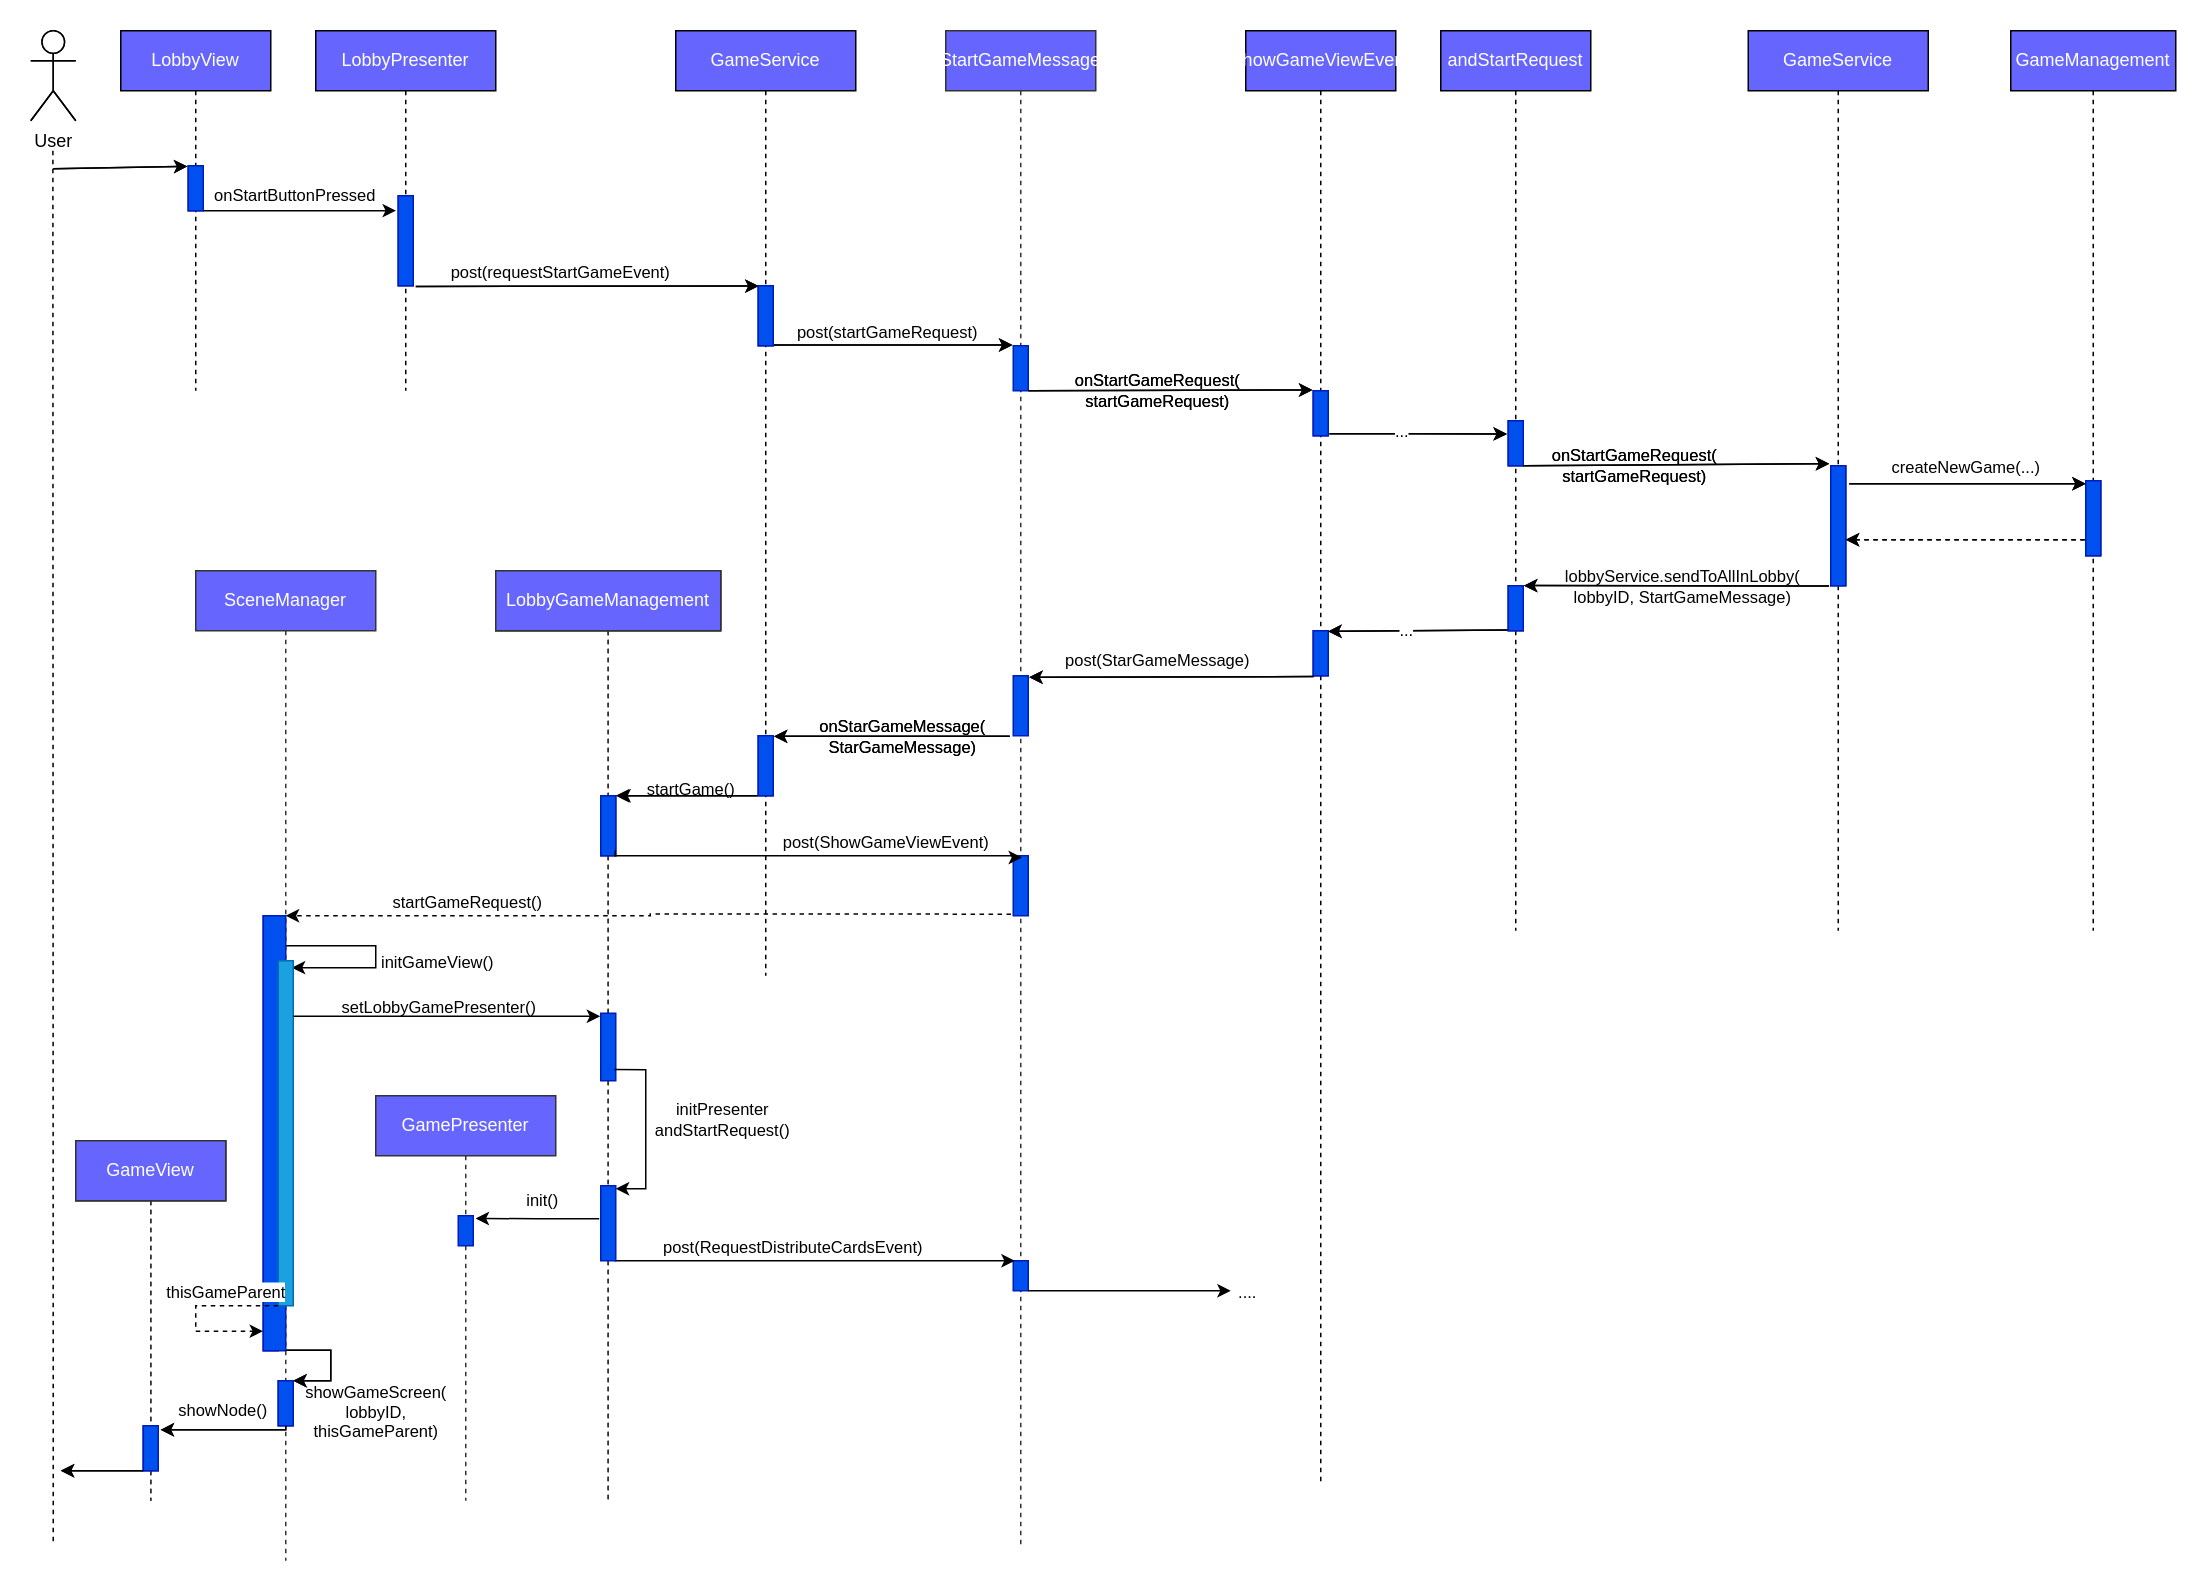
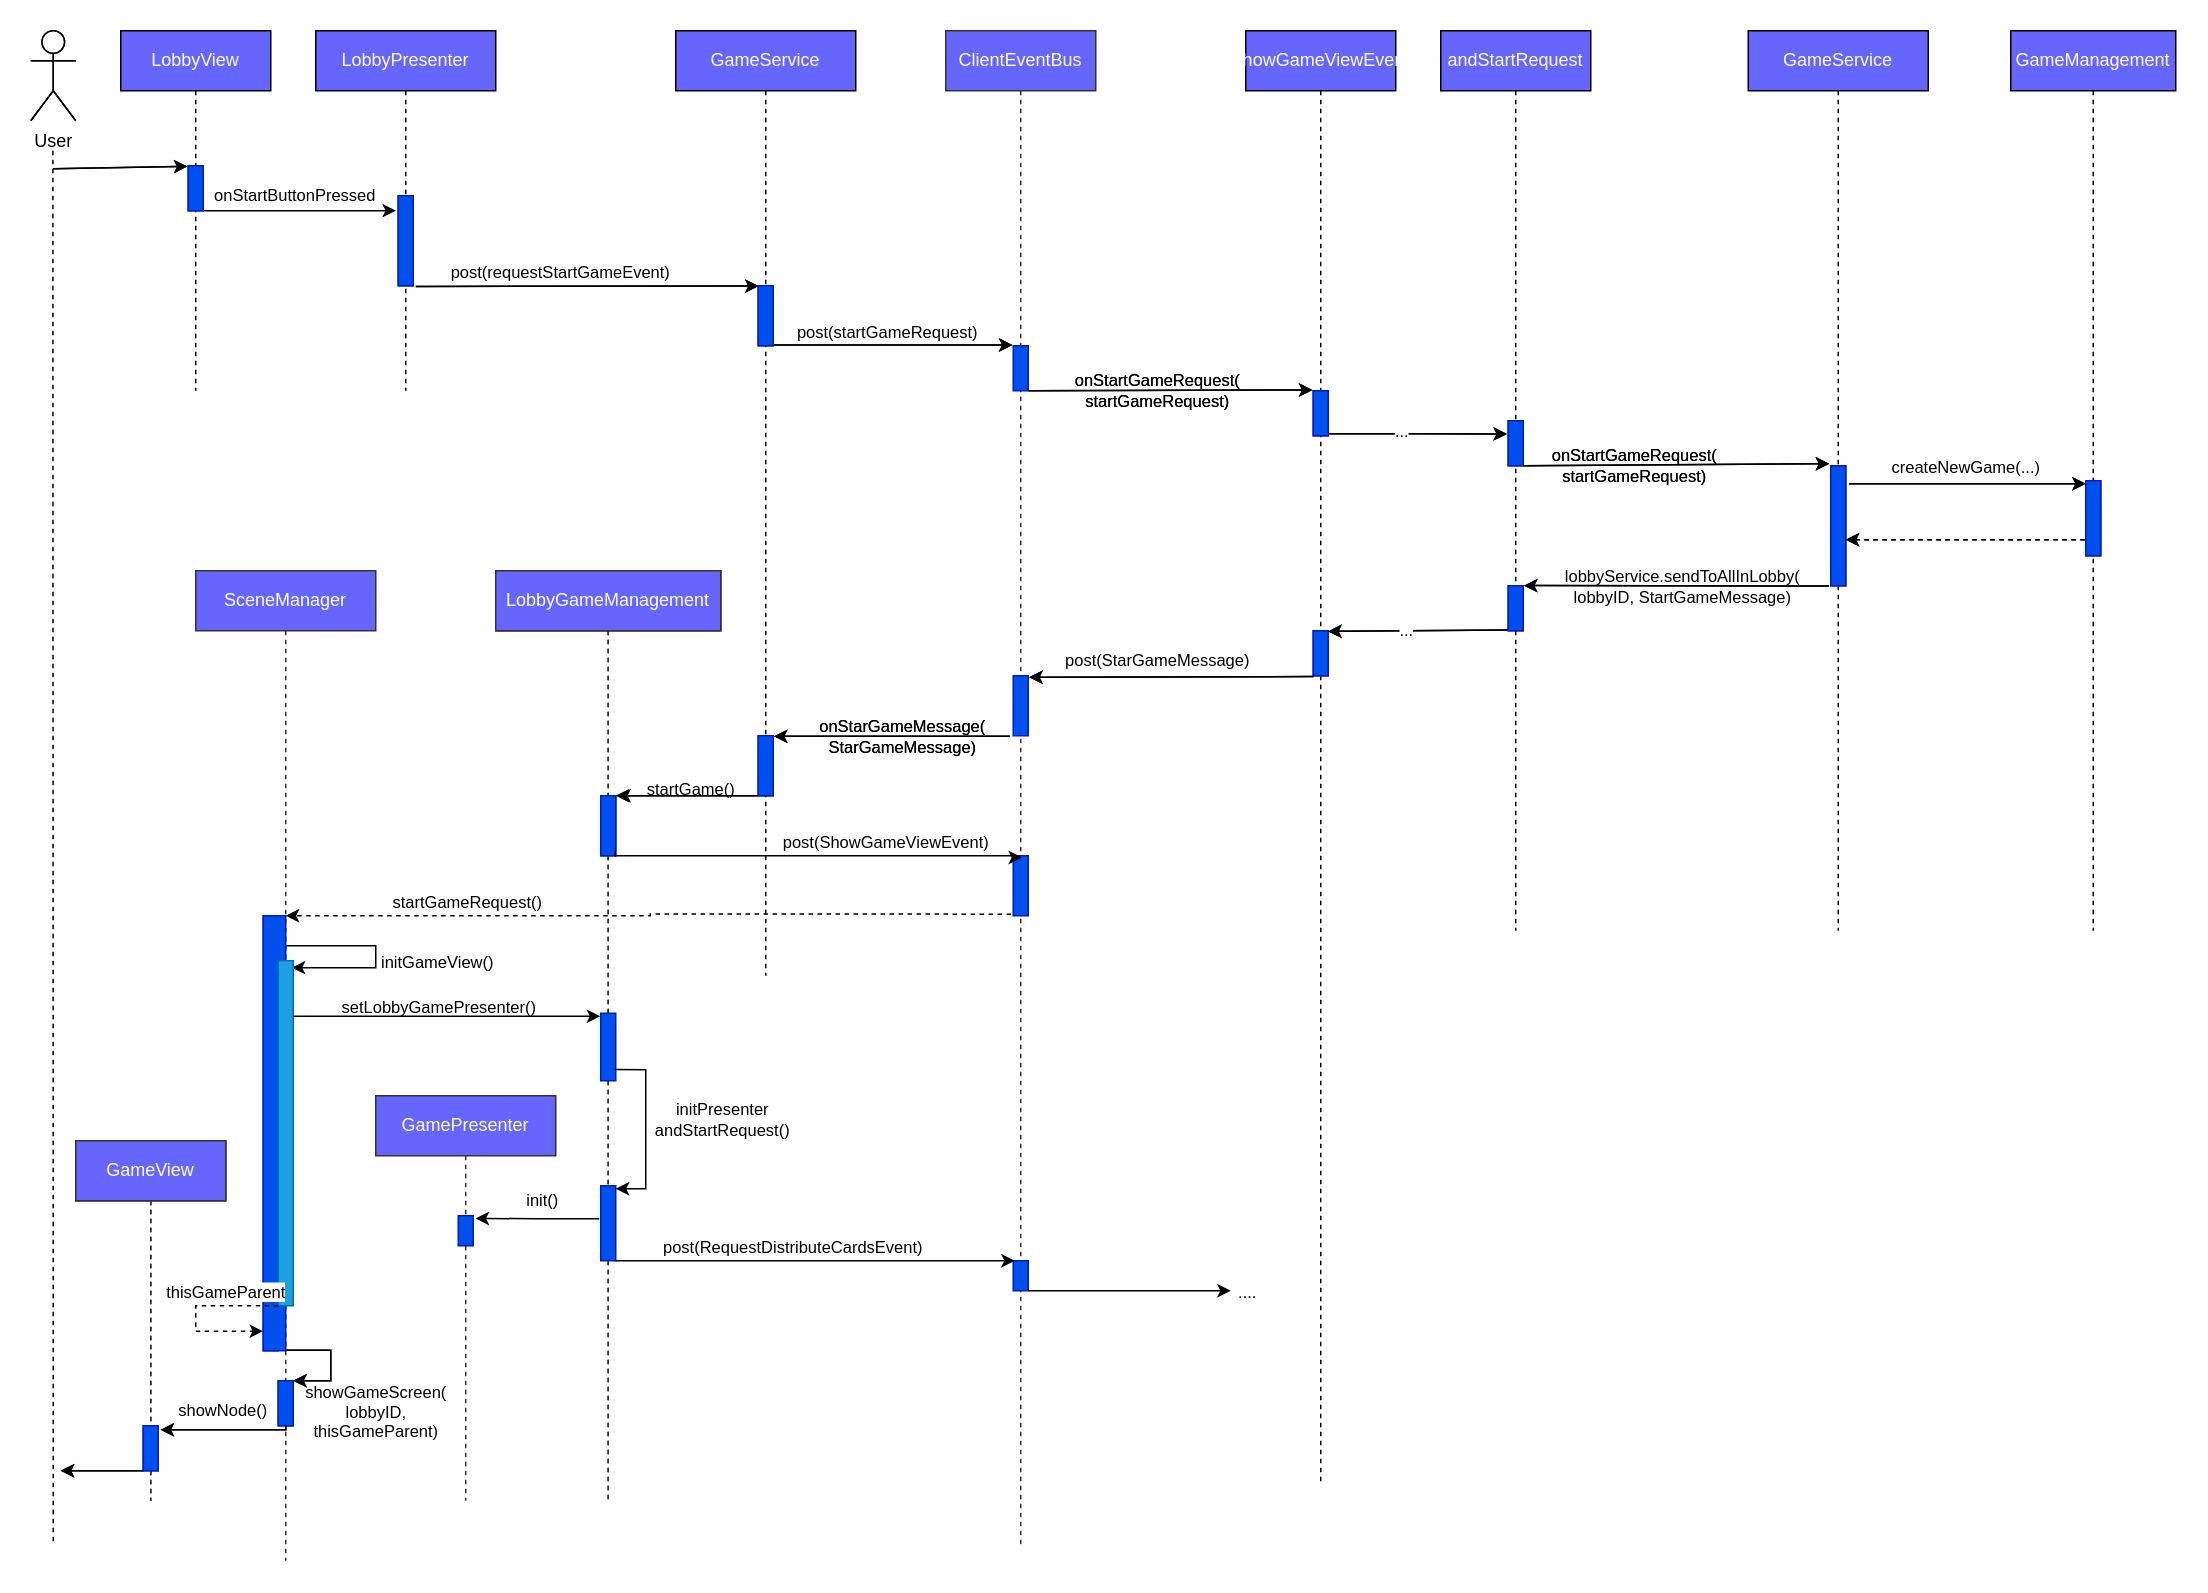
node "StartGameMessage": label "StartGameMessage" -> "ClientEventBus"
